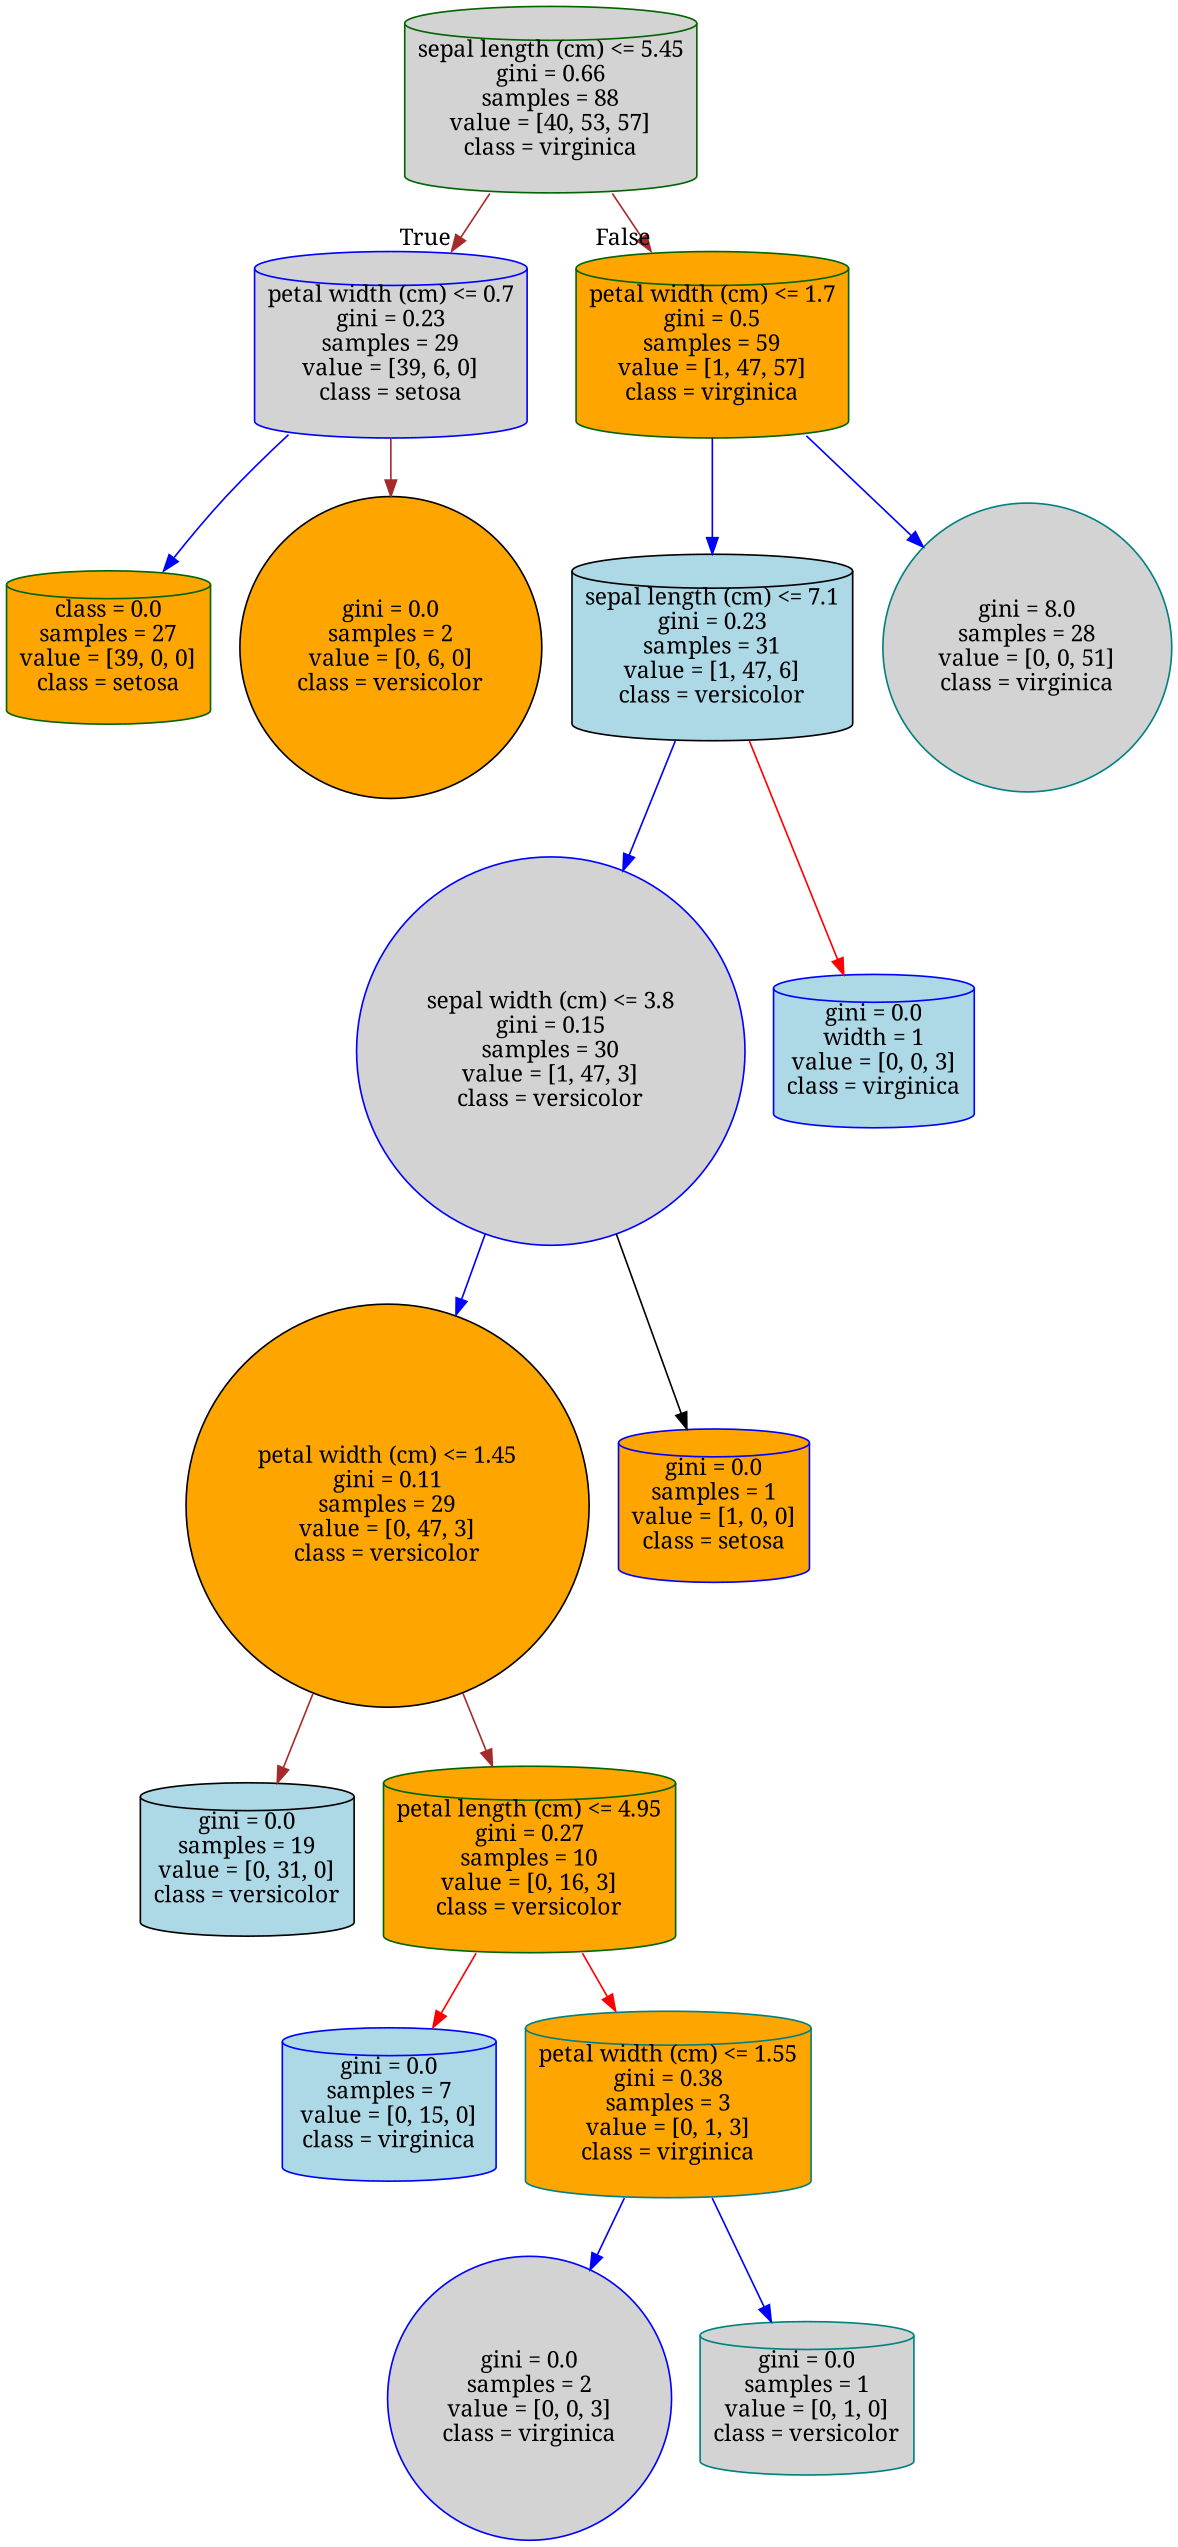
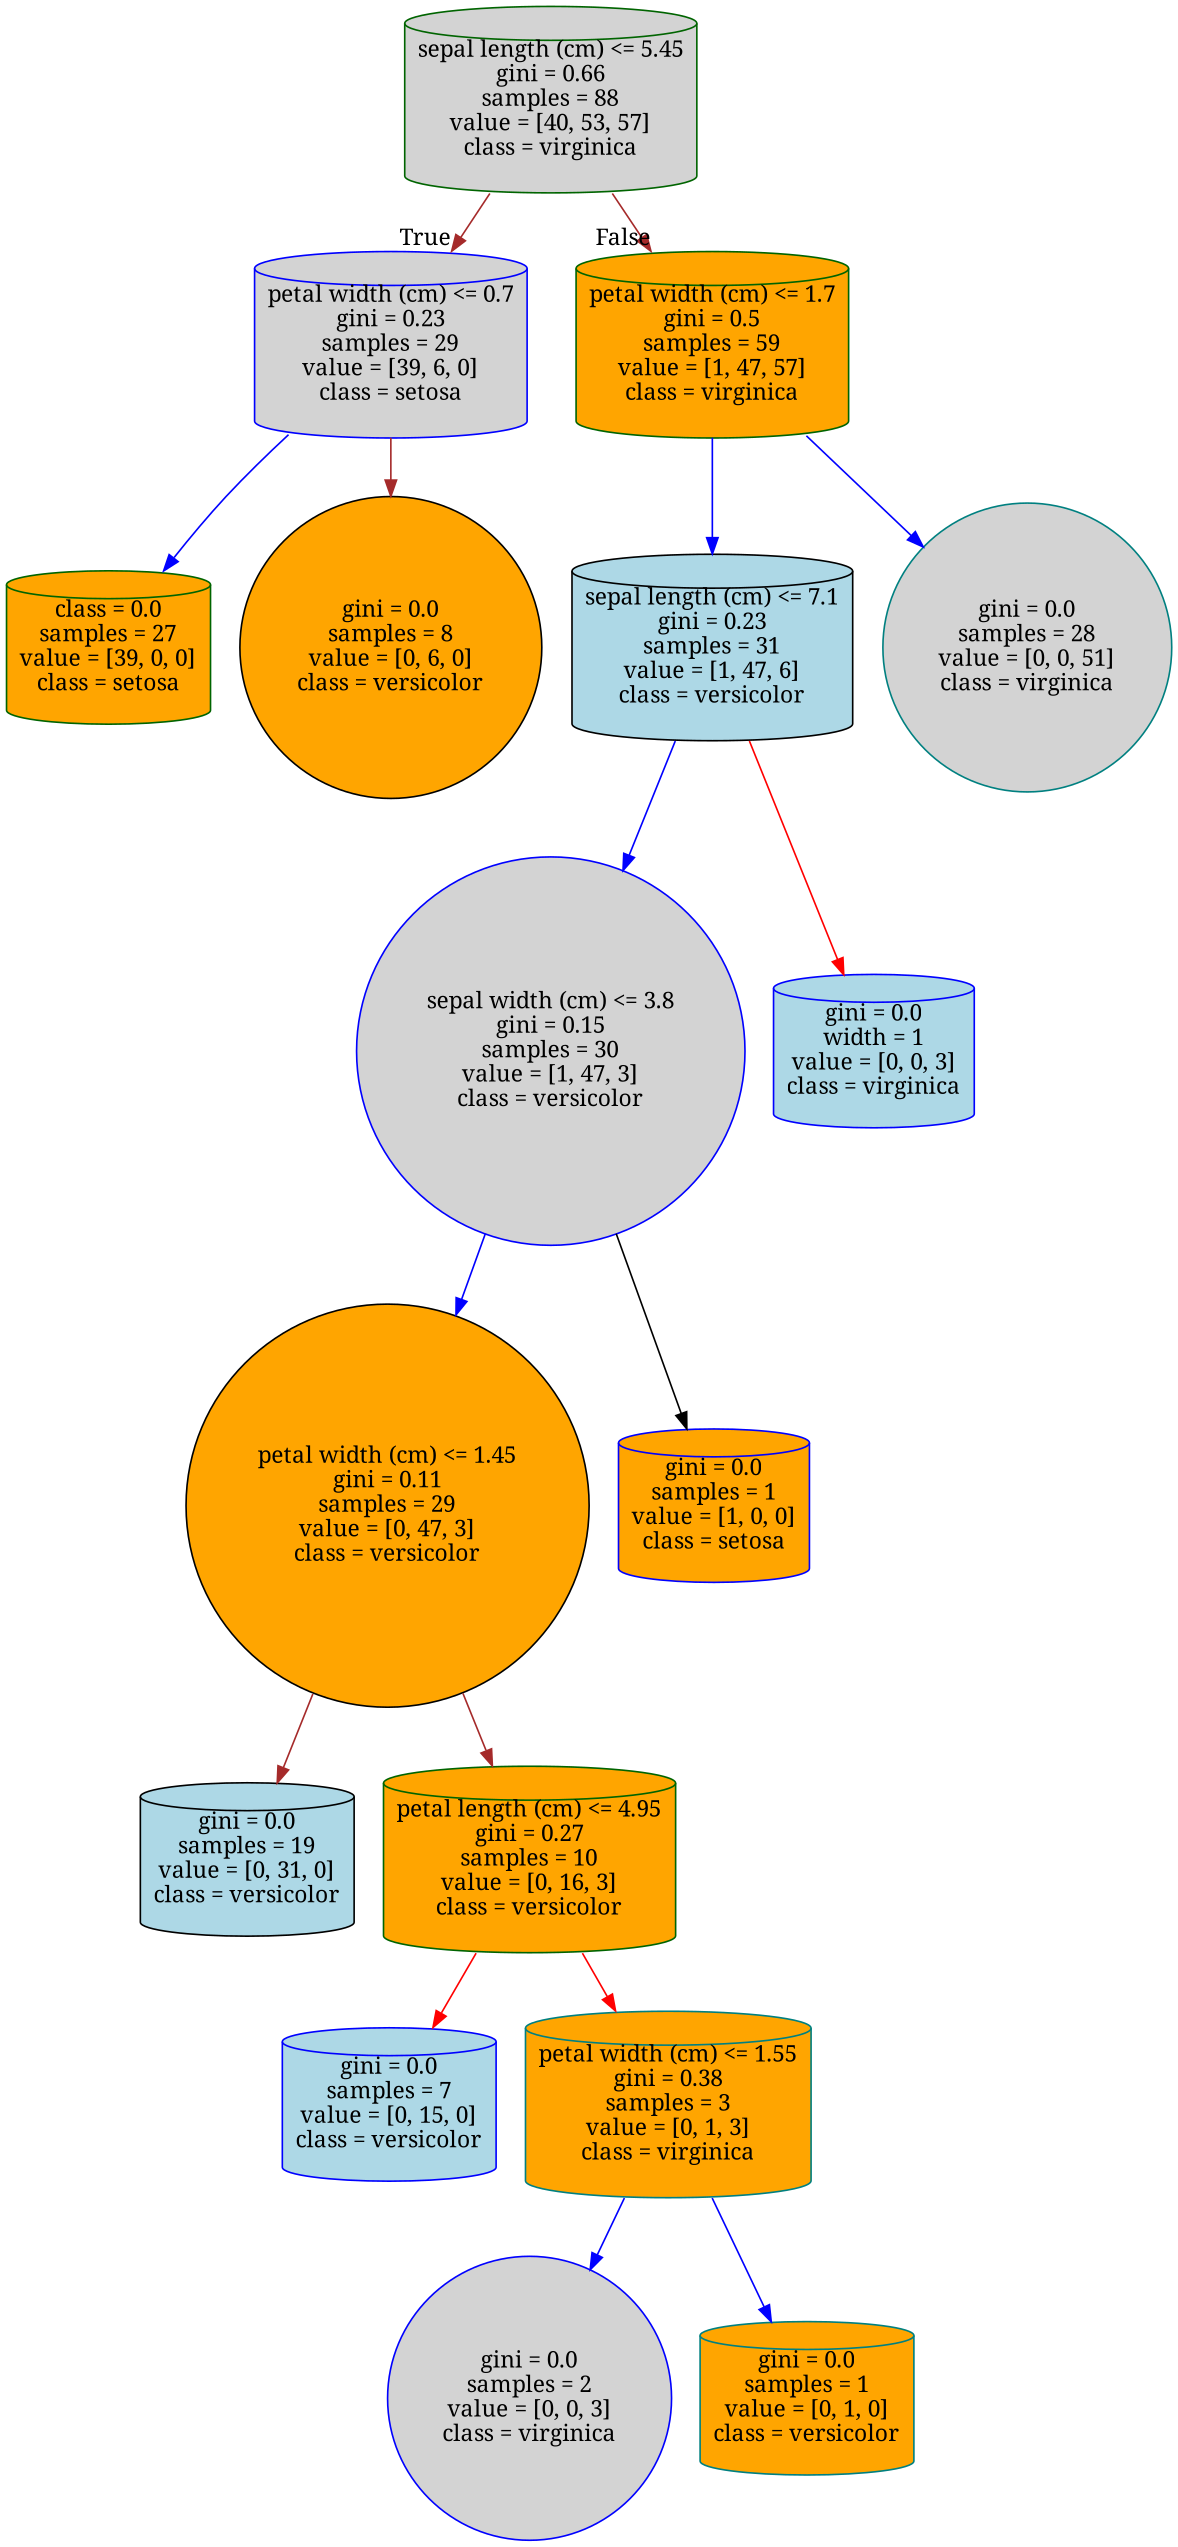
node "gini = 0.0 samples = 2 value = [0, 6, 0] class = versicolor": label "gini = 0.0 samples = 2 value = [0, 6, 0] class = versicolor" -> "gini = 0.0 samples = 8 value = [0, 6, 0] class = versicolor"
node "gini = 8.0 samples = 28 value = [0, 0, 51] class = virginica": label "gini = 8.0 samples = 28 value = [0, 0, 51] class = virginica" -> "gini = 0.0 samples = 28 value = [0, 0, 51] class = virginica"
node "gini = 0.0 samples = 7 value = [0, 15, 0] class = virginica": label "gini = 0.0 samples = 7 value = [0, 15, 0] class = virginica" -> "gini = 0.0 samples = 7 value = [0, 15, 0] class = versicolor"
node "gini = 0.0 samples = 1 value = [0, 1, 0] class = versicolor": fillcolor lightgrey -> orange
